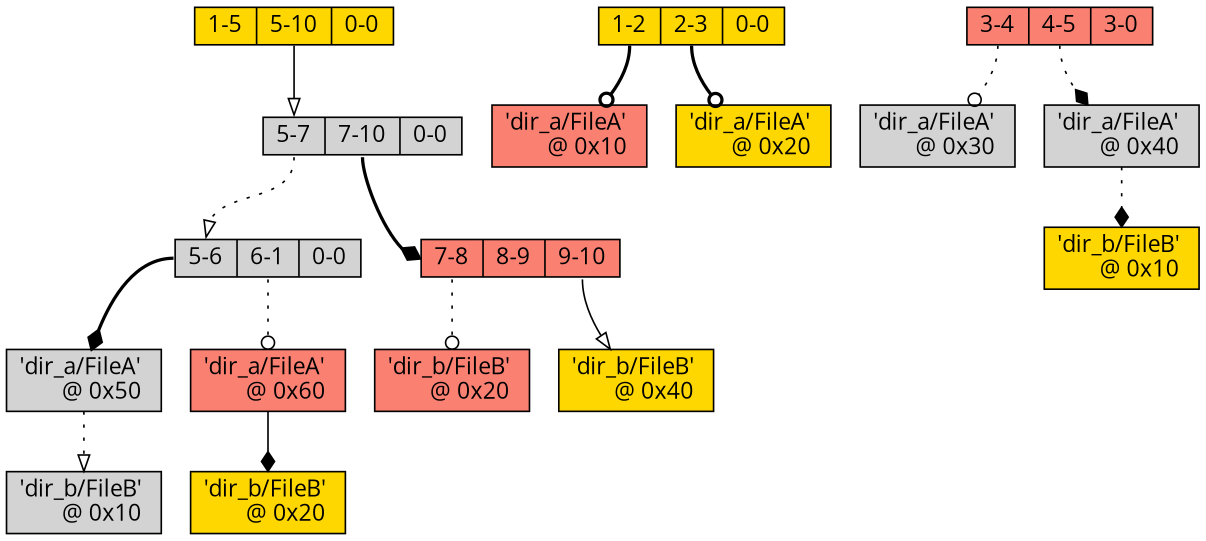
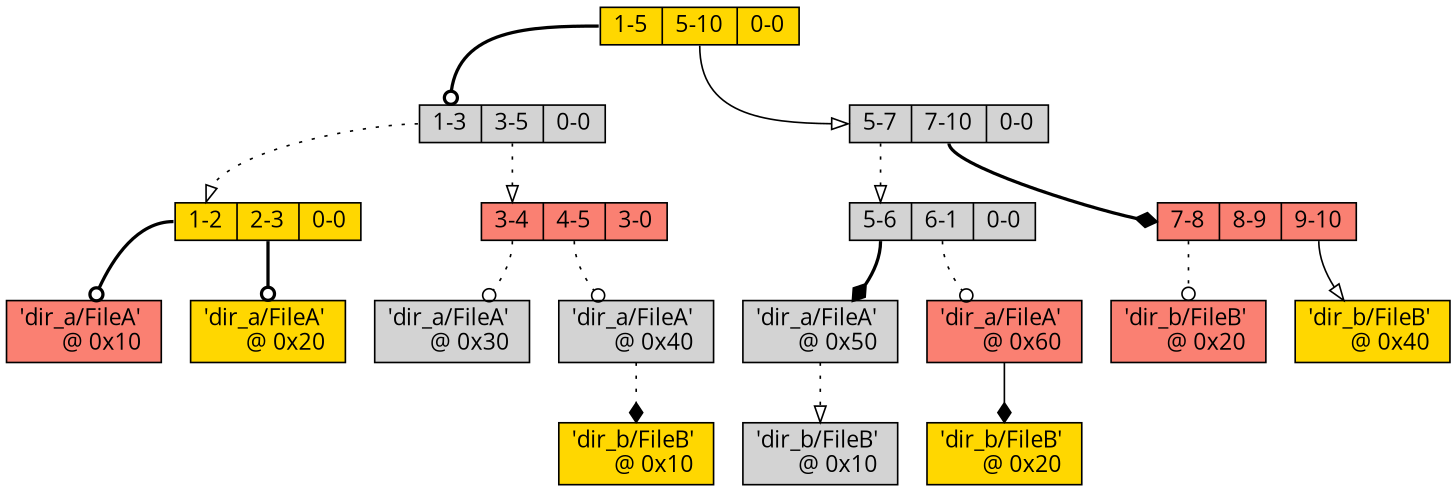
edge "3-4" -> "'dir_a/FileA' @ 0x40": arrowhead diamond -> odot
node "1-3": added
